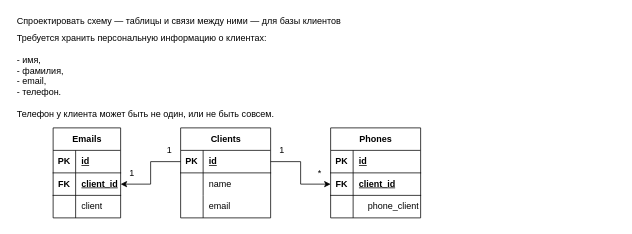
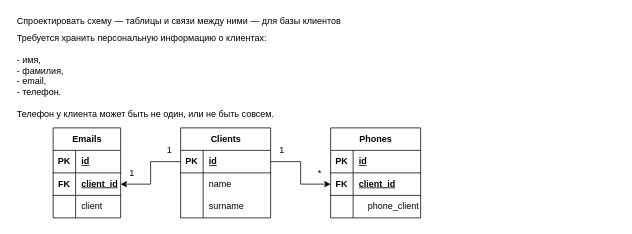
node "email": label "email" -> "surname"
